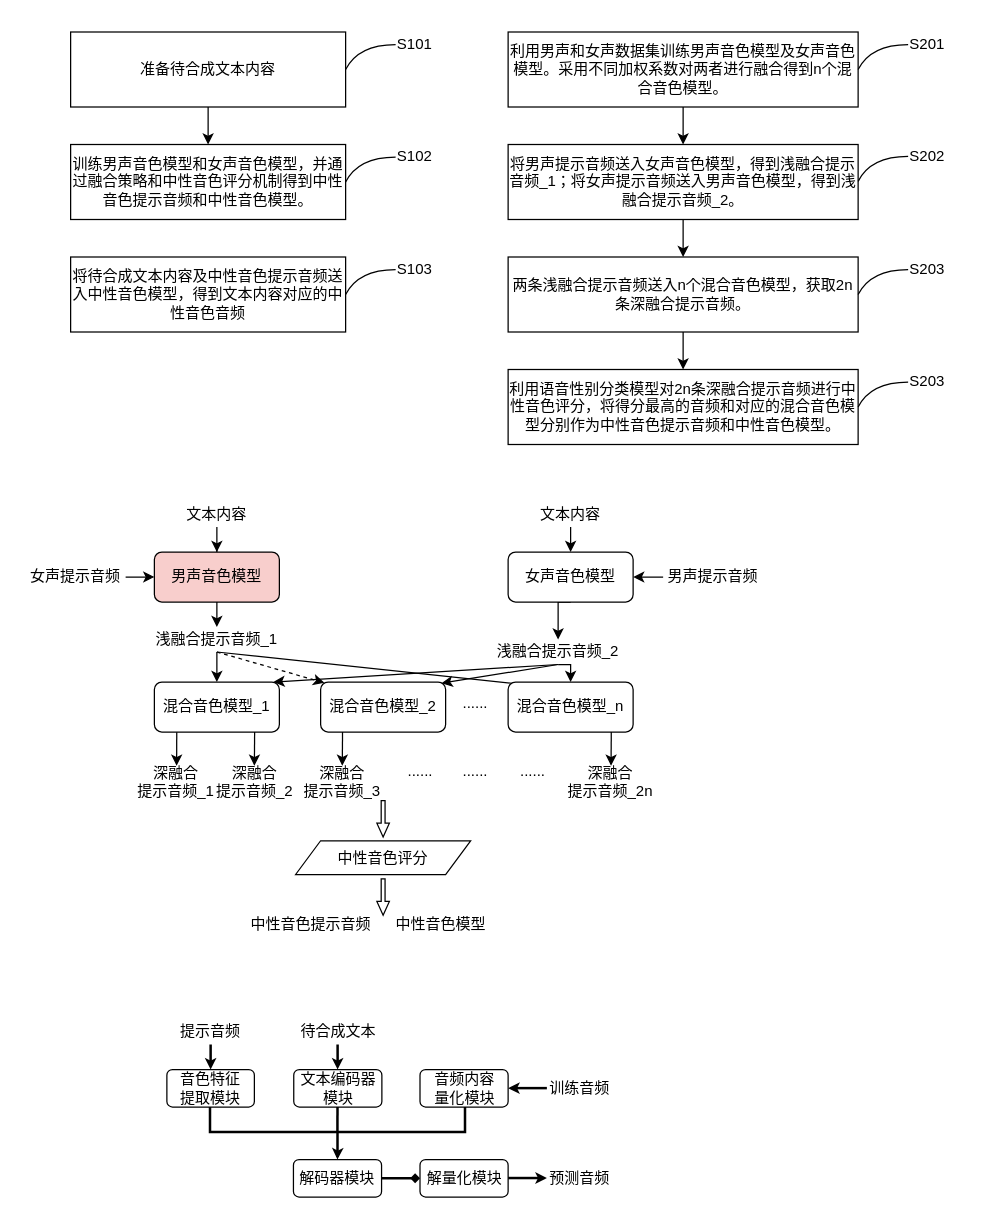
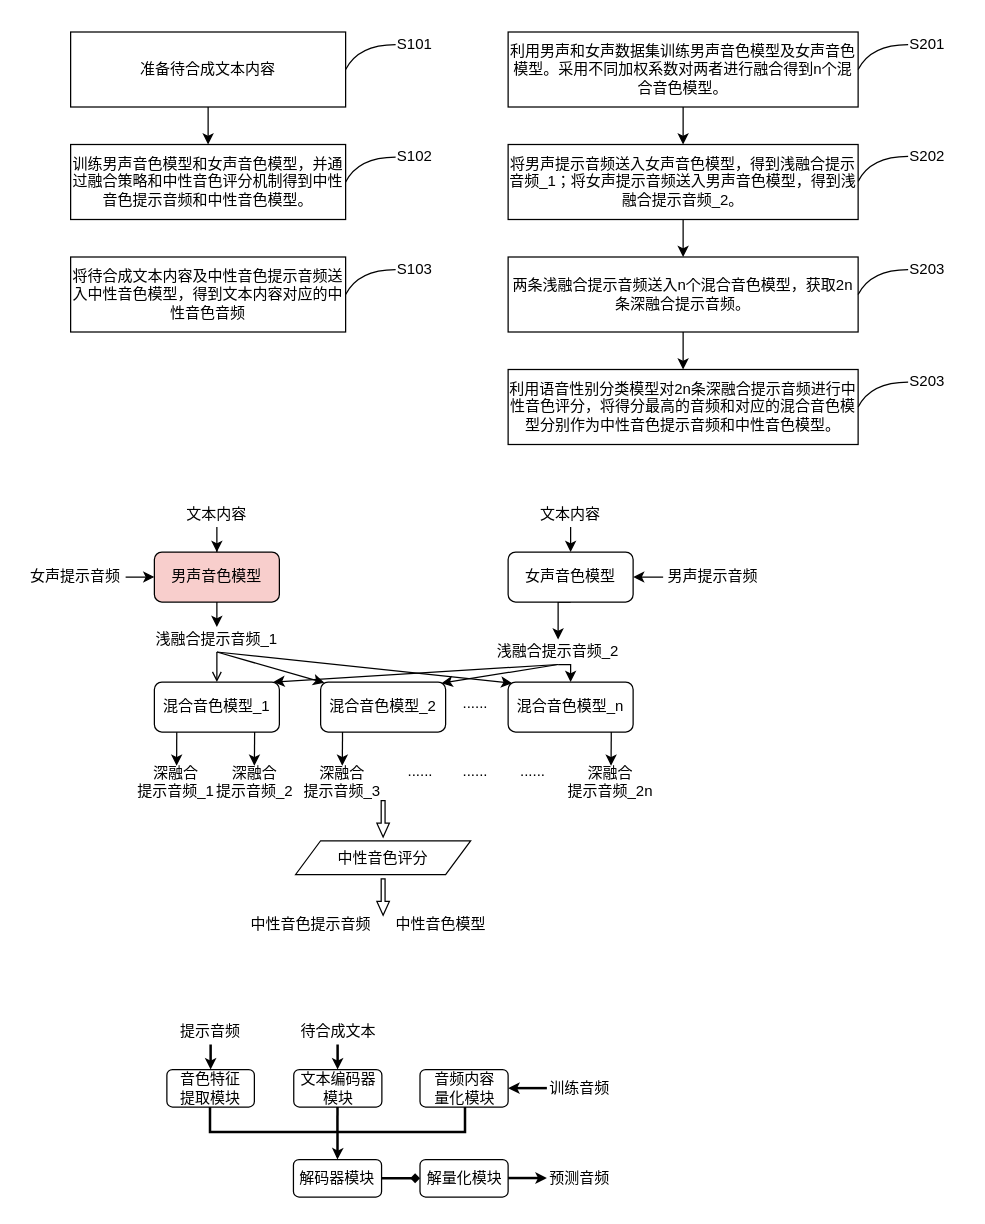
edge "浅融合提示音频_1" -> "混合音色模型_2": style dashed -> solid
edge "浅融合提示音频_1" -> "混合音色模型_1": arrowhead classic -> open
edge "浅融合提示音频_1" -- "混合音色模型_n": arrowhead none -> classic
